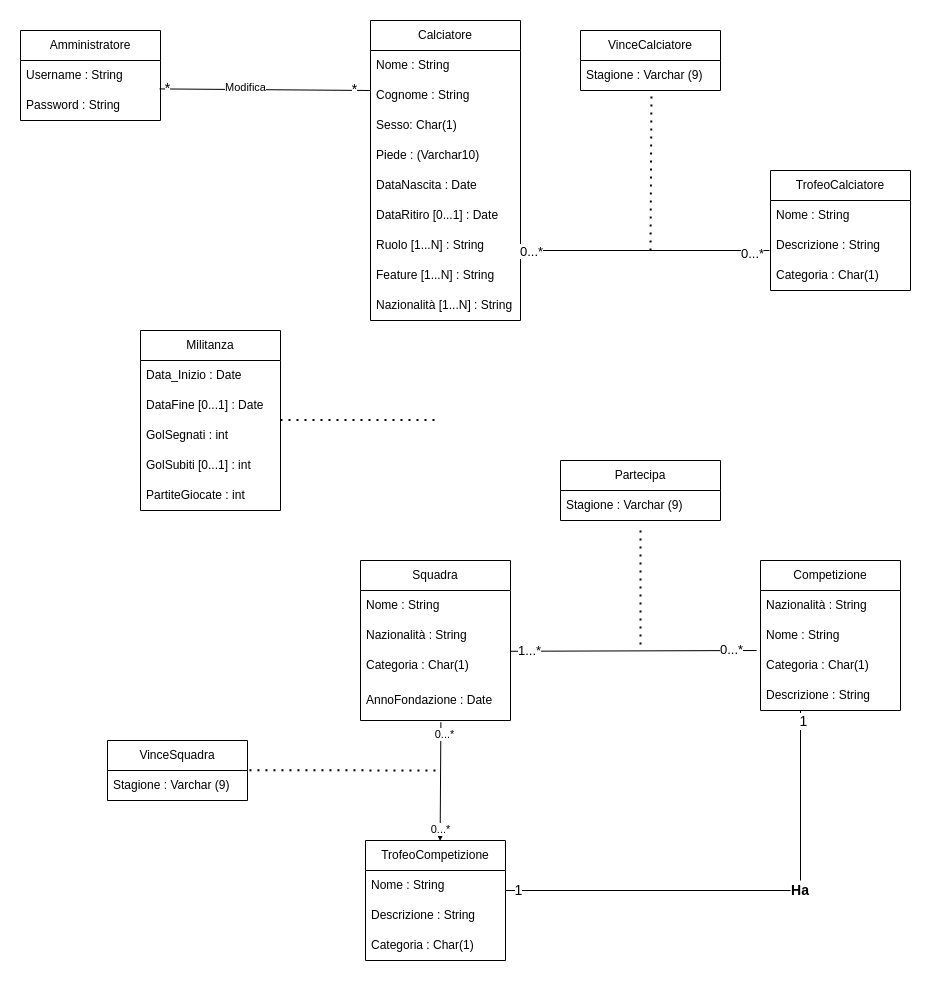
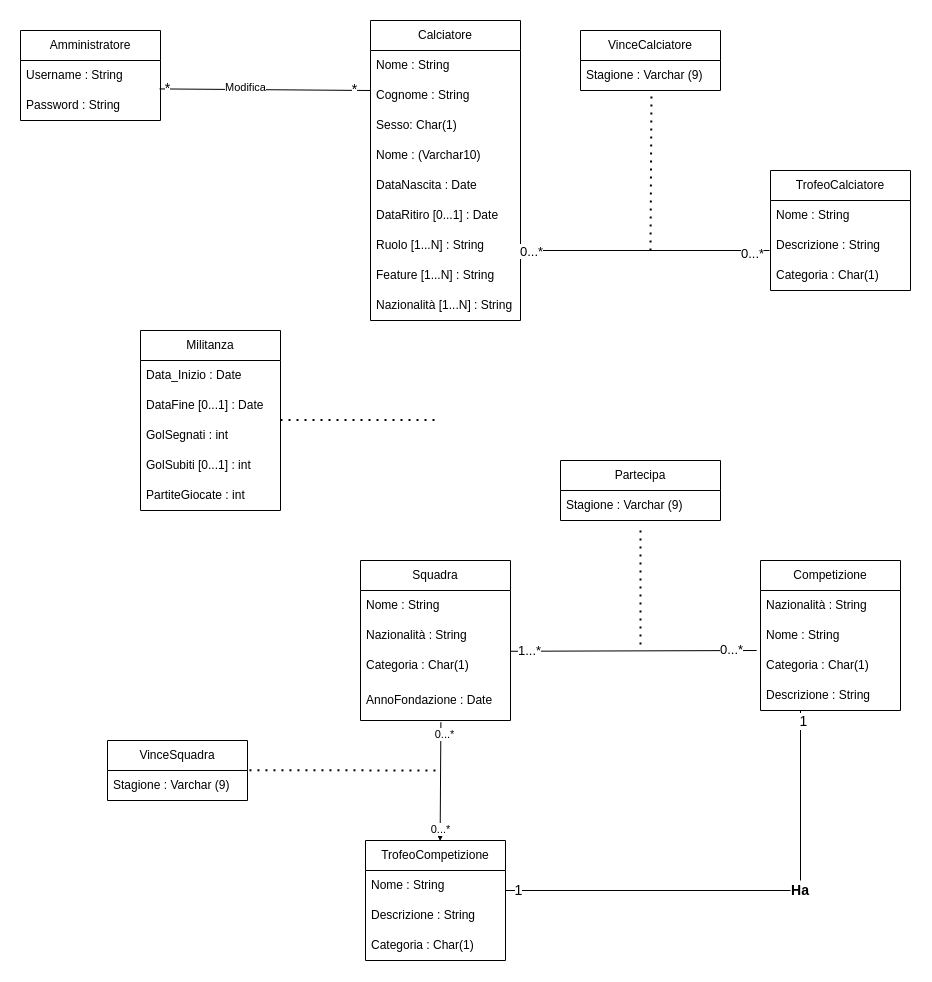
node "Piede : (Varchar10)": label "Piede : (Varchar10)" -> "Nome : (Varchar10)"
